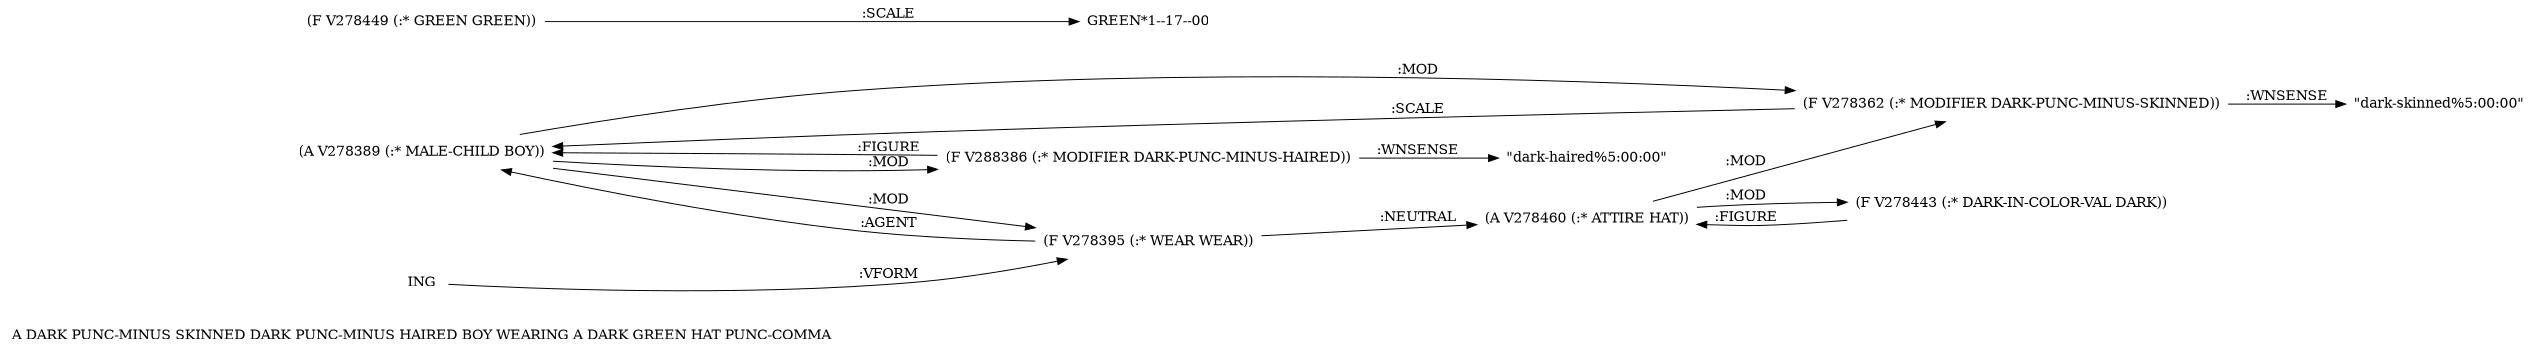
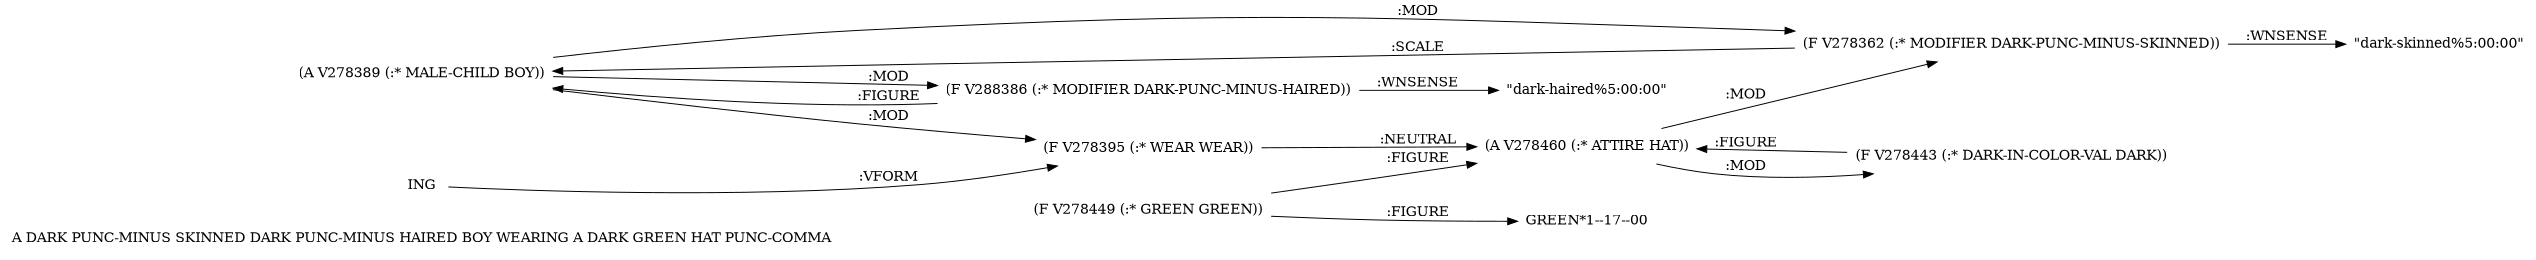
edge "(F V278449 (:* GREEN GREEN))" -> "GREEN*1--17--00": label ":SCALE" -> ":FIGURE"
edge "(F V278449 (:* GREEN GREEN))" -> "(A V278460 (:* ATTIRE HAT))": added, label ":FIGURE"
edge "(F V278395 (:* WEAR WEAR))" -> "(A V278389 (:* MALE-CHILD BOY))": removed, label ":AGENT"
